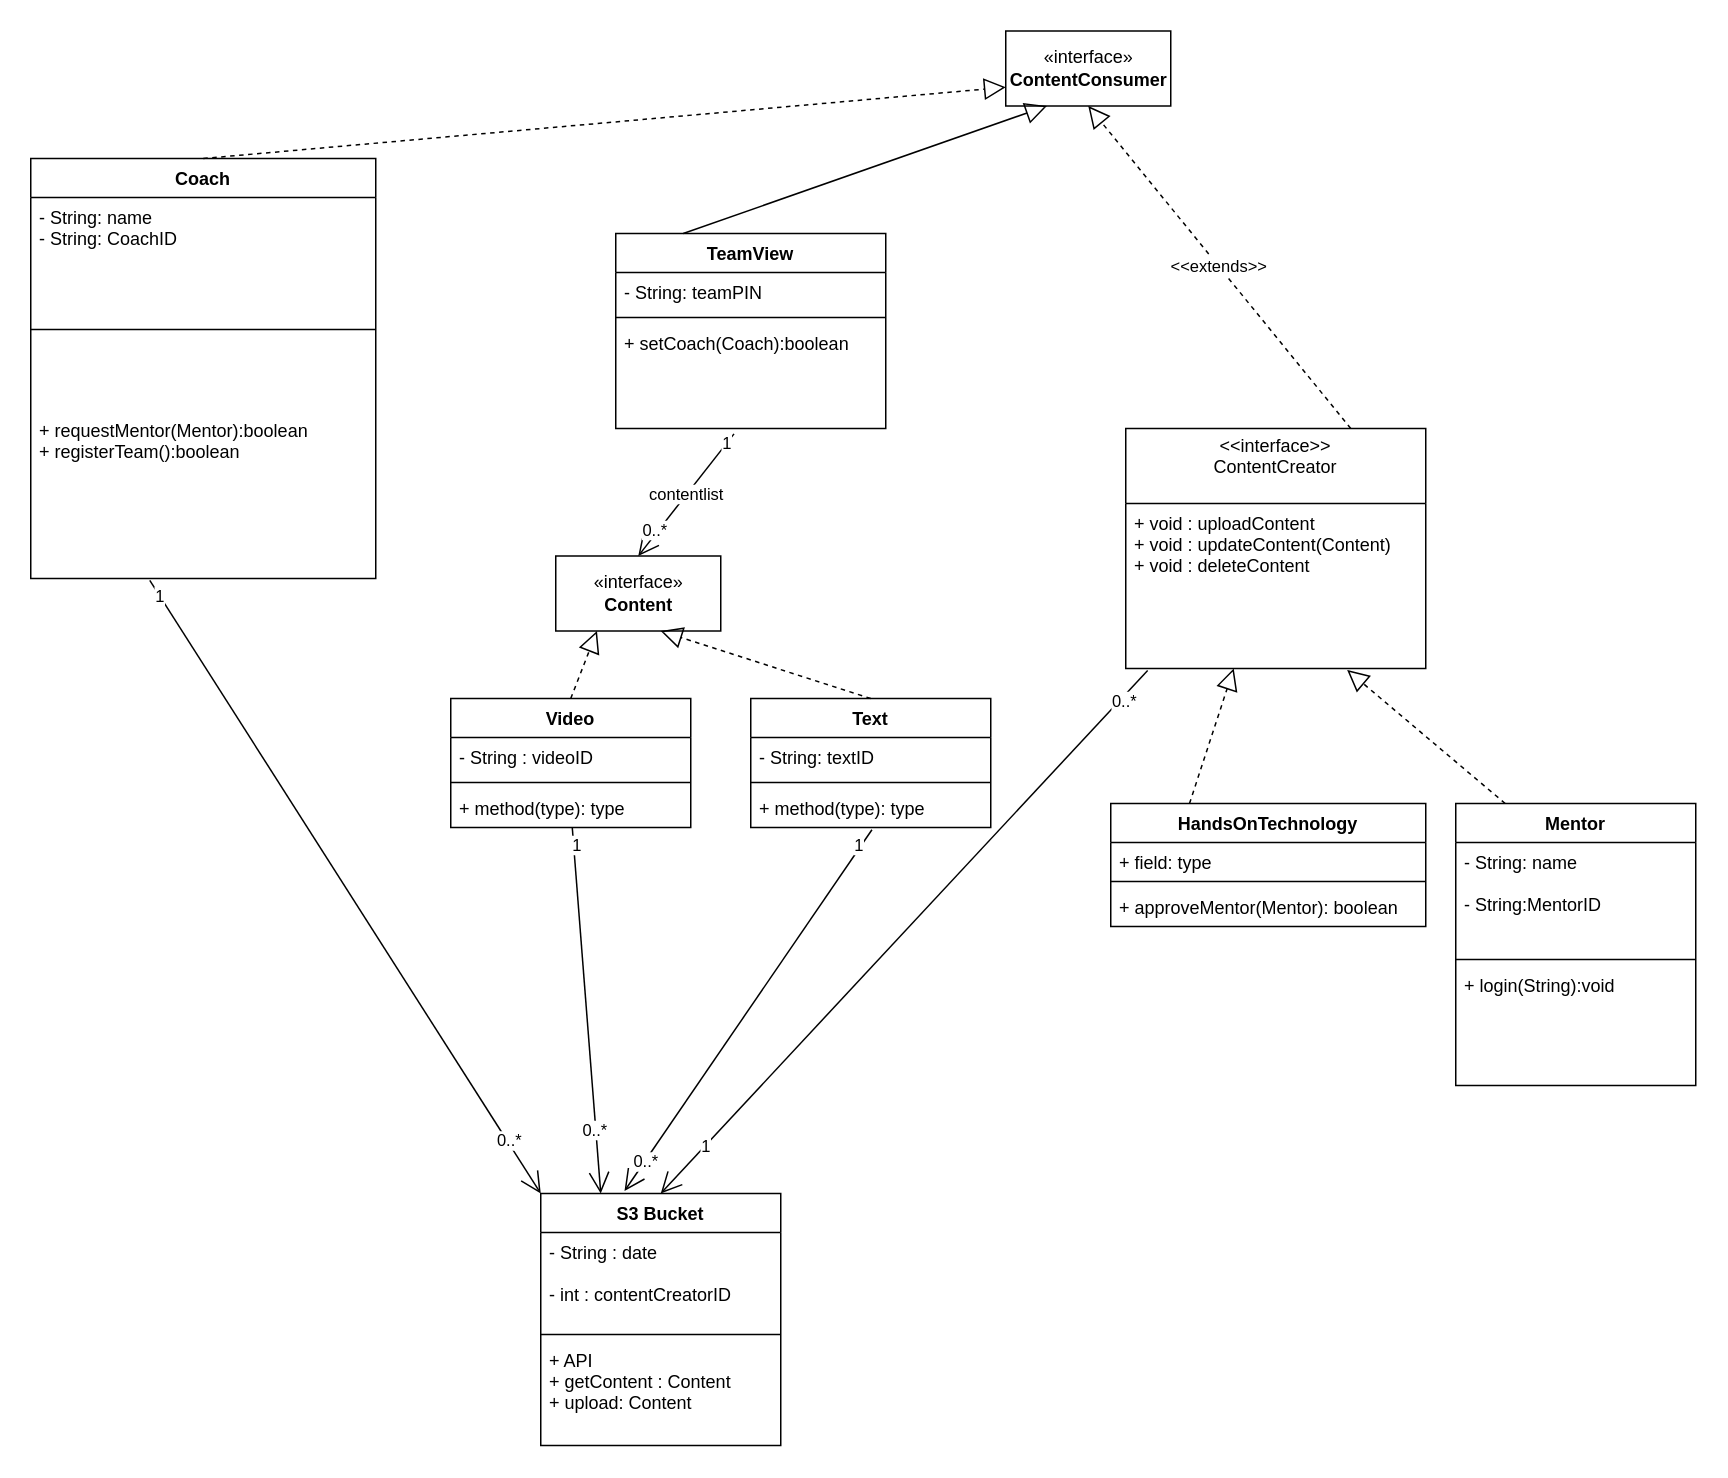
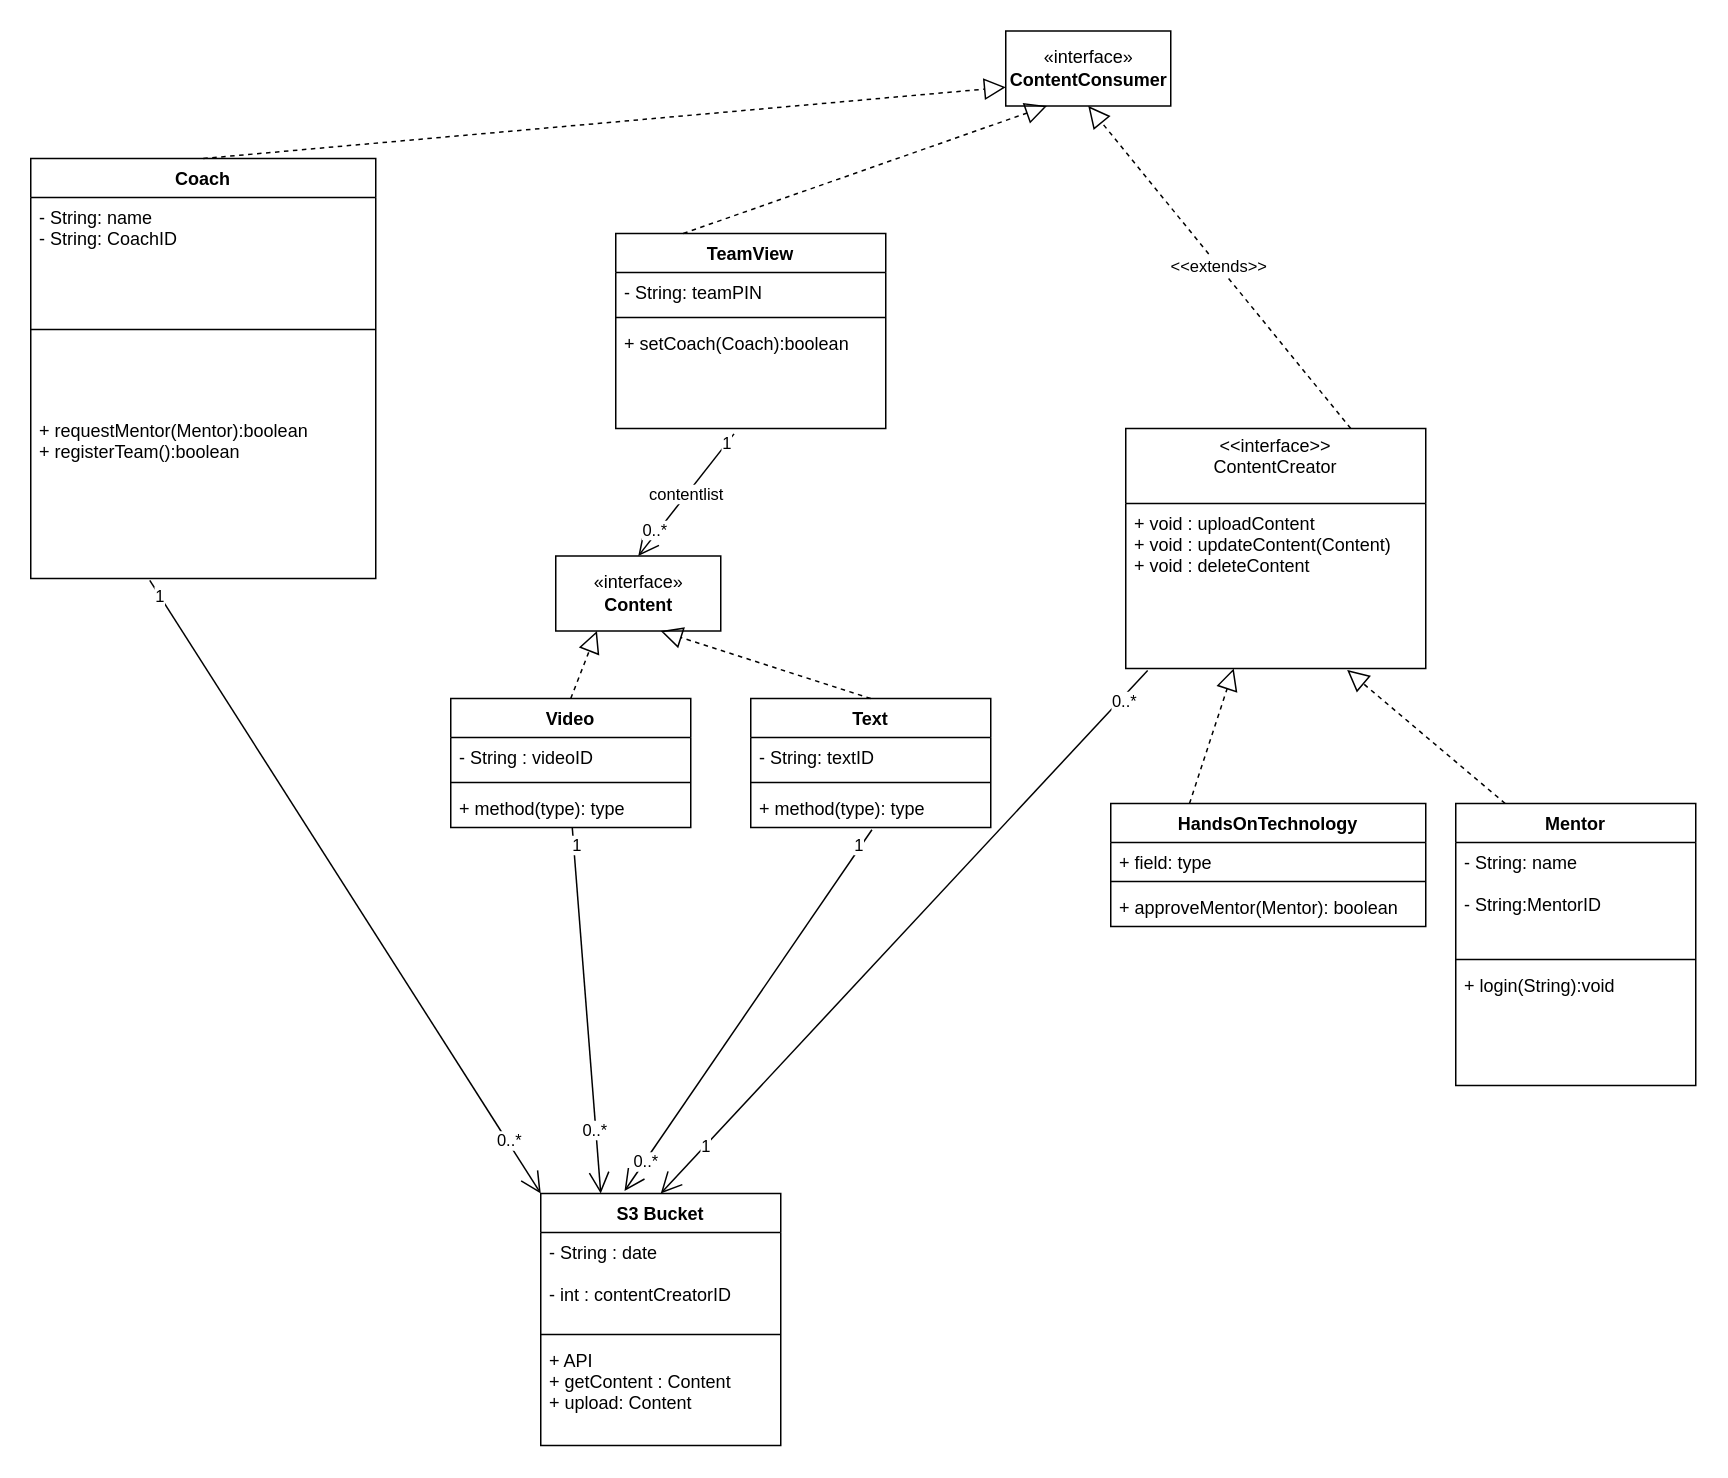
edge "TeamView" -> "«interface» ContentConsumer": style solid -> dashed
